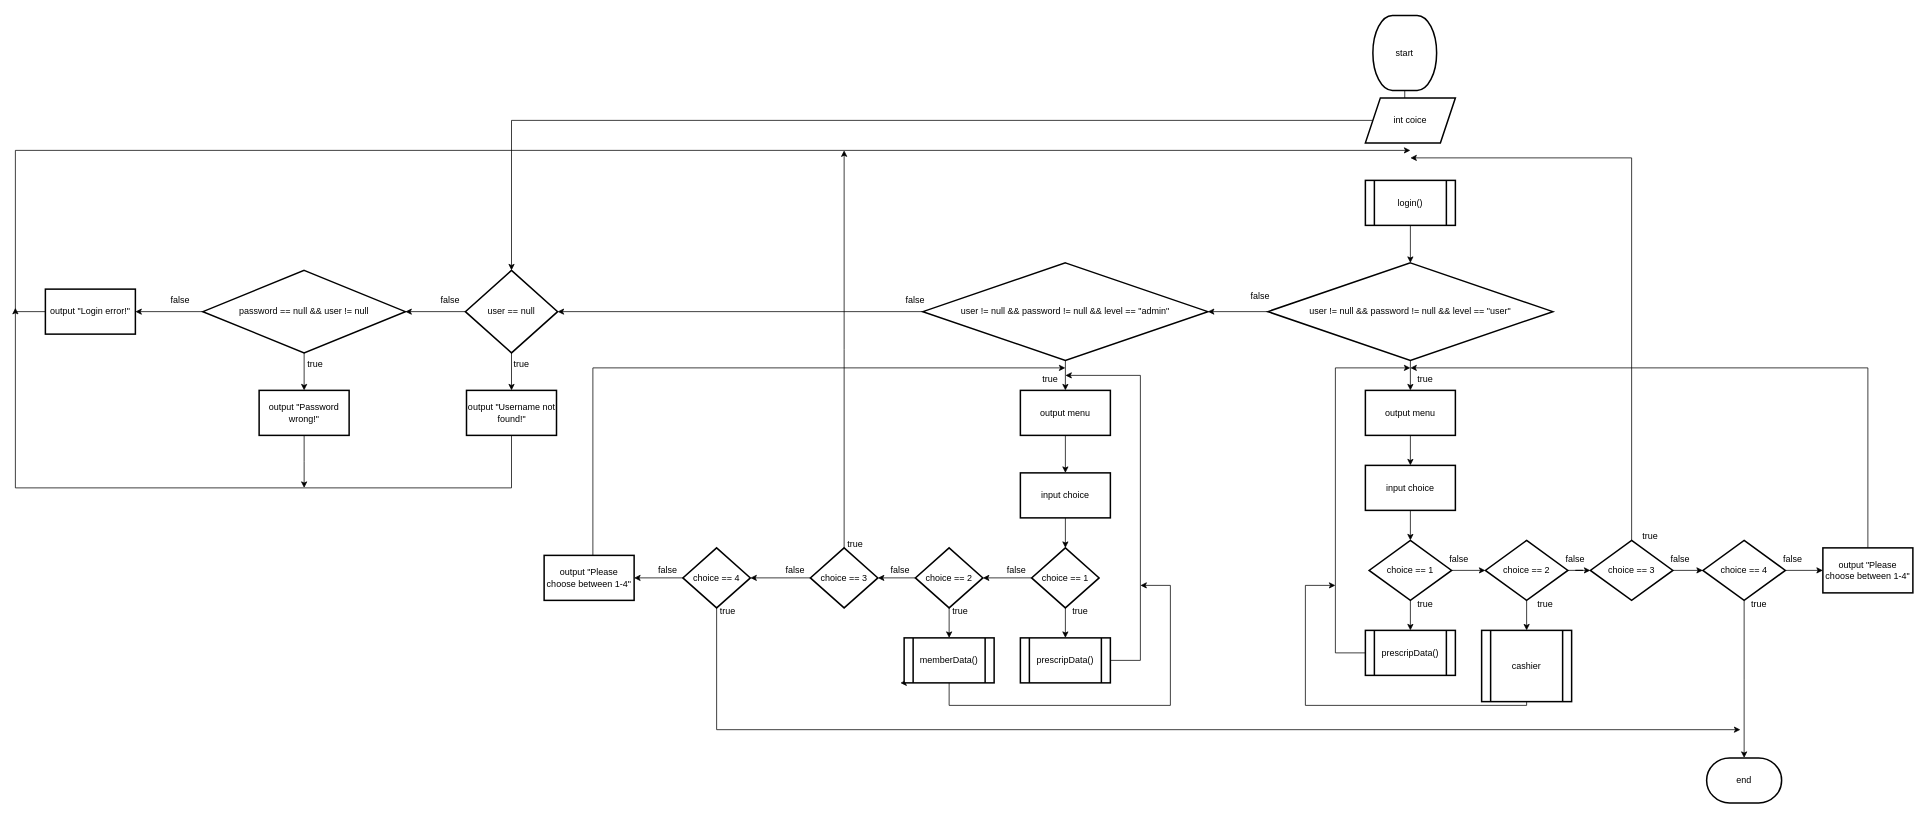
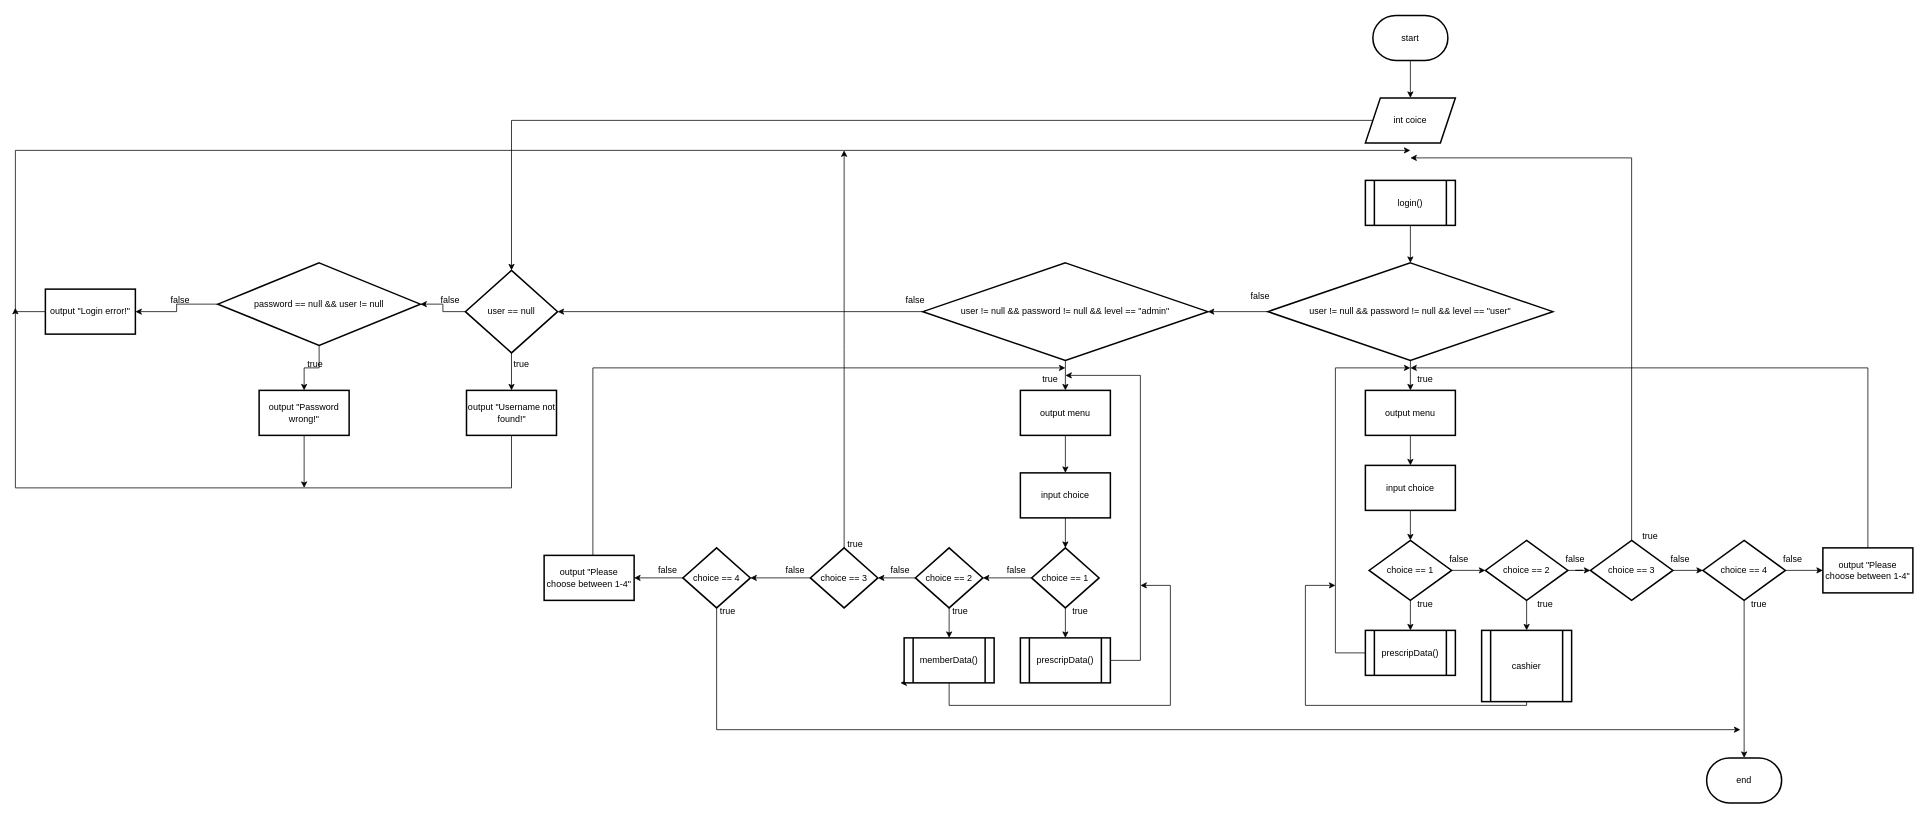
node "start": size 64x75 -> 75x45
node "password == null && user != null": moved (304, 312) -> (319, 304)
